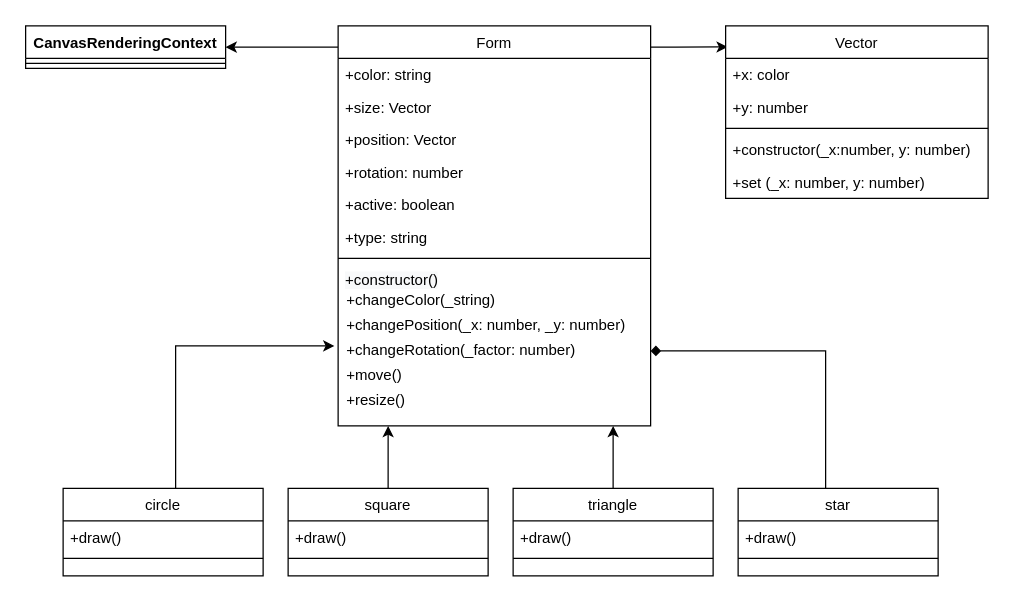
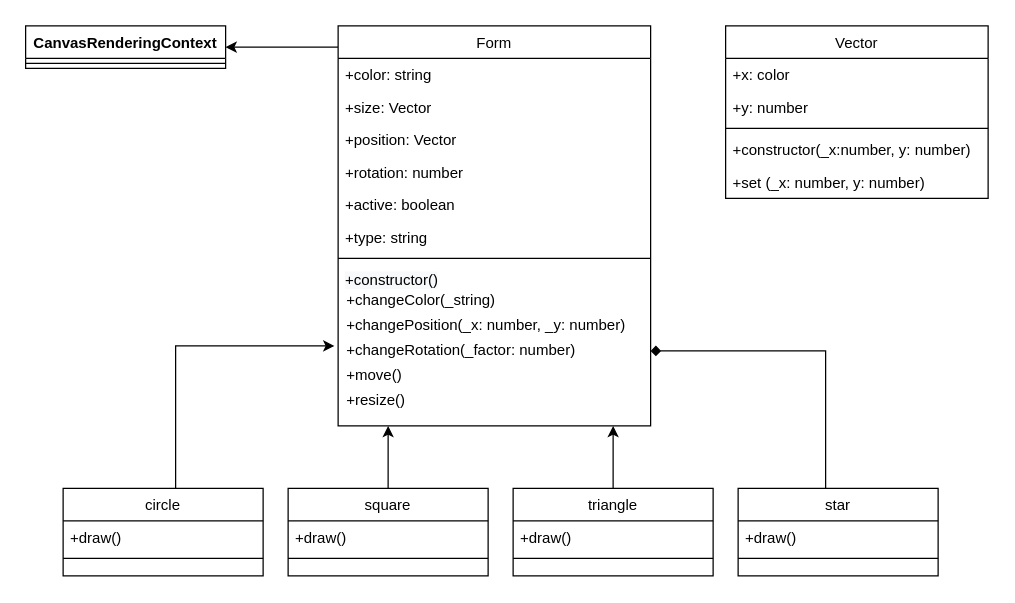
edge "Form" -> "Vector": removed
